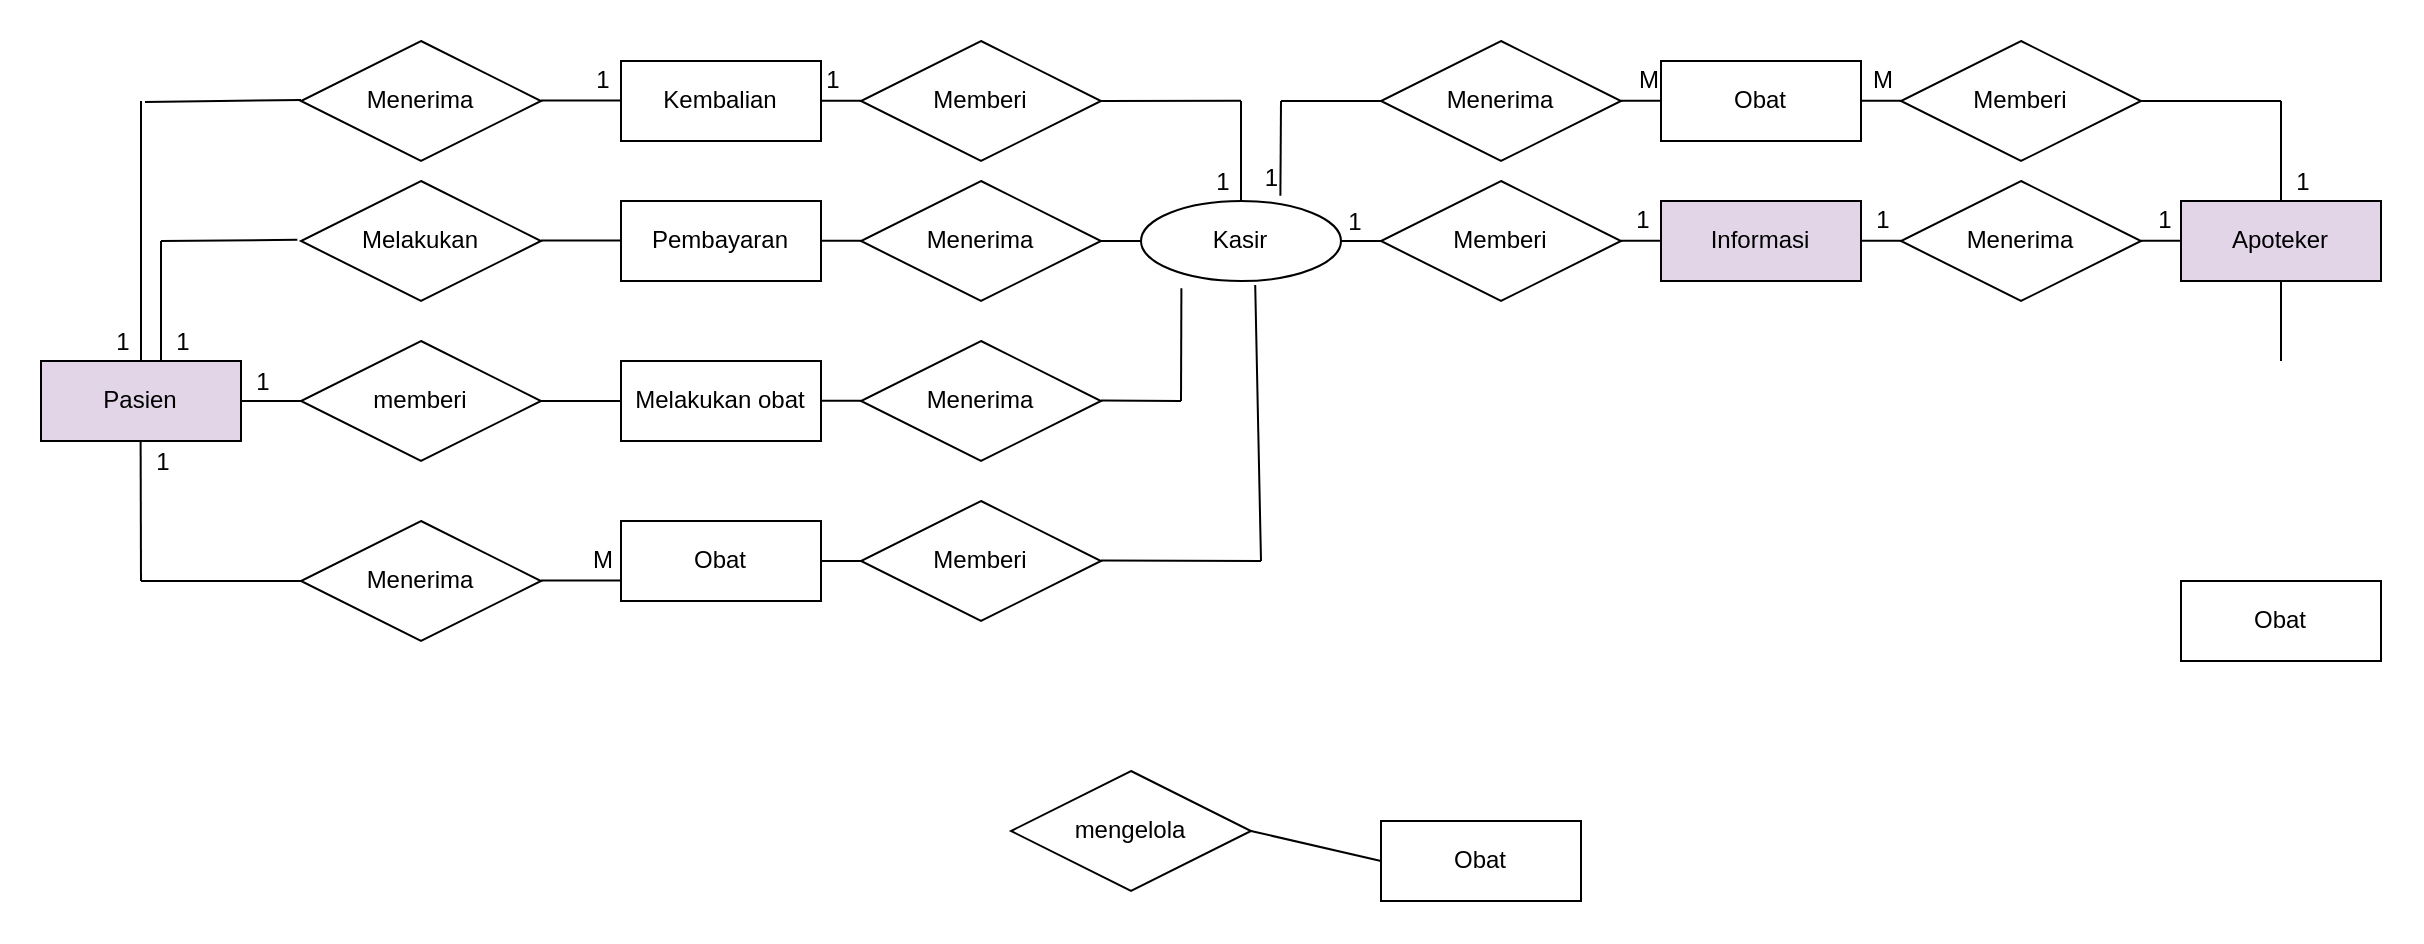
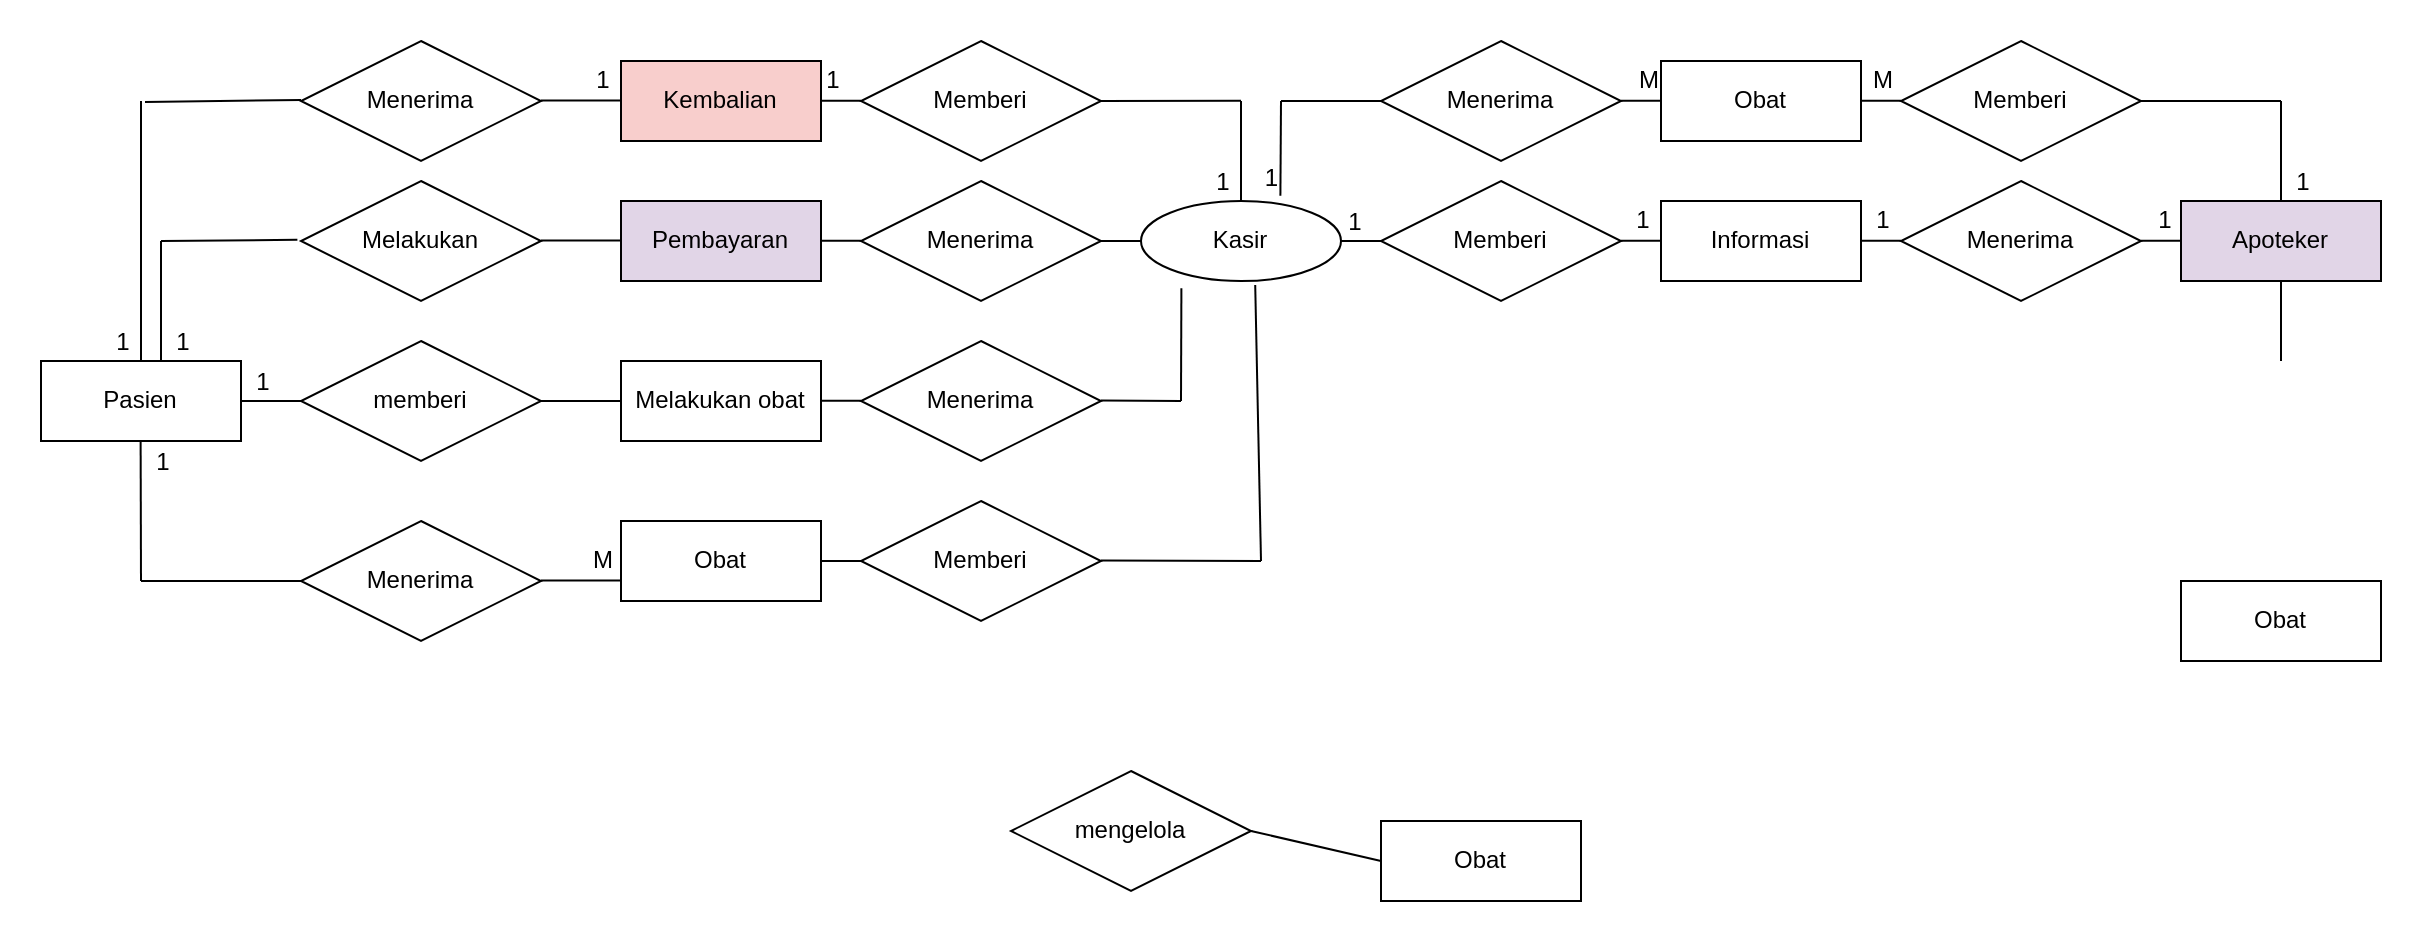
node "Kembalian": fillcolor #ffffff -> #f8cecc
node "Pembayaran": fillcolor #ffffff -> #e1d5e7
node "Informasi": fillcolor #e1d5e7 -> #ffffff
node "Pasien": fillcolor #e1d5e7 -> #ffffff
